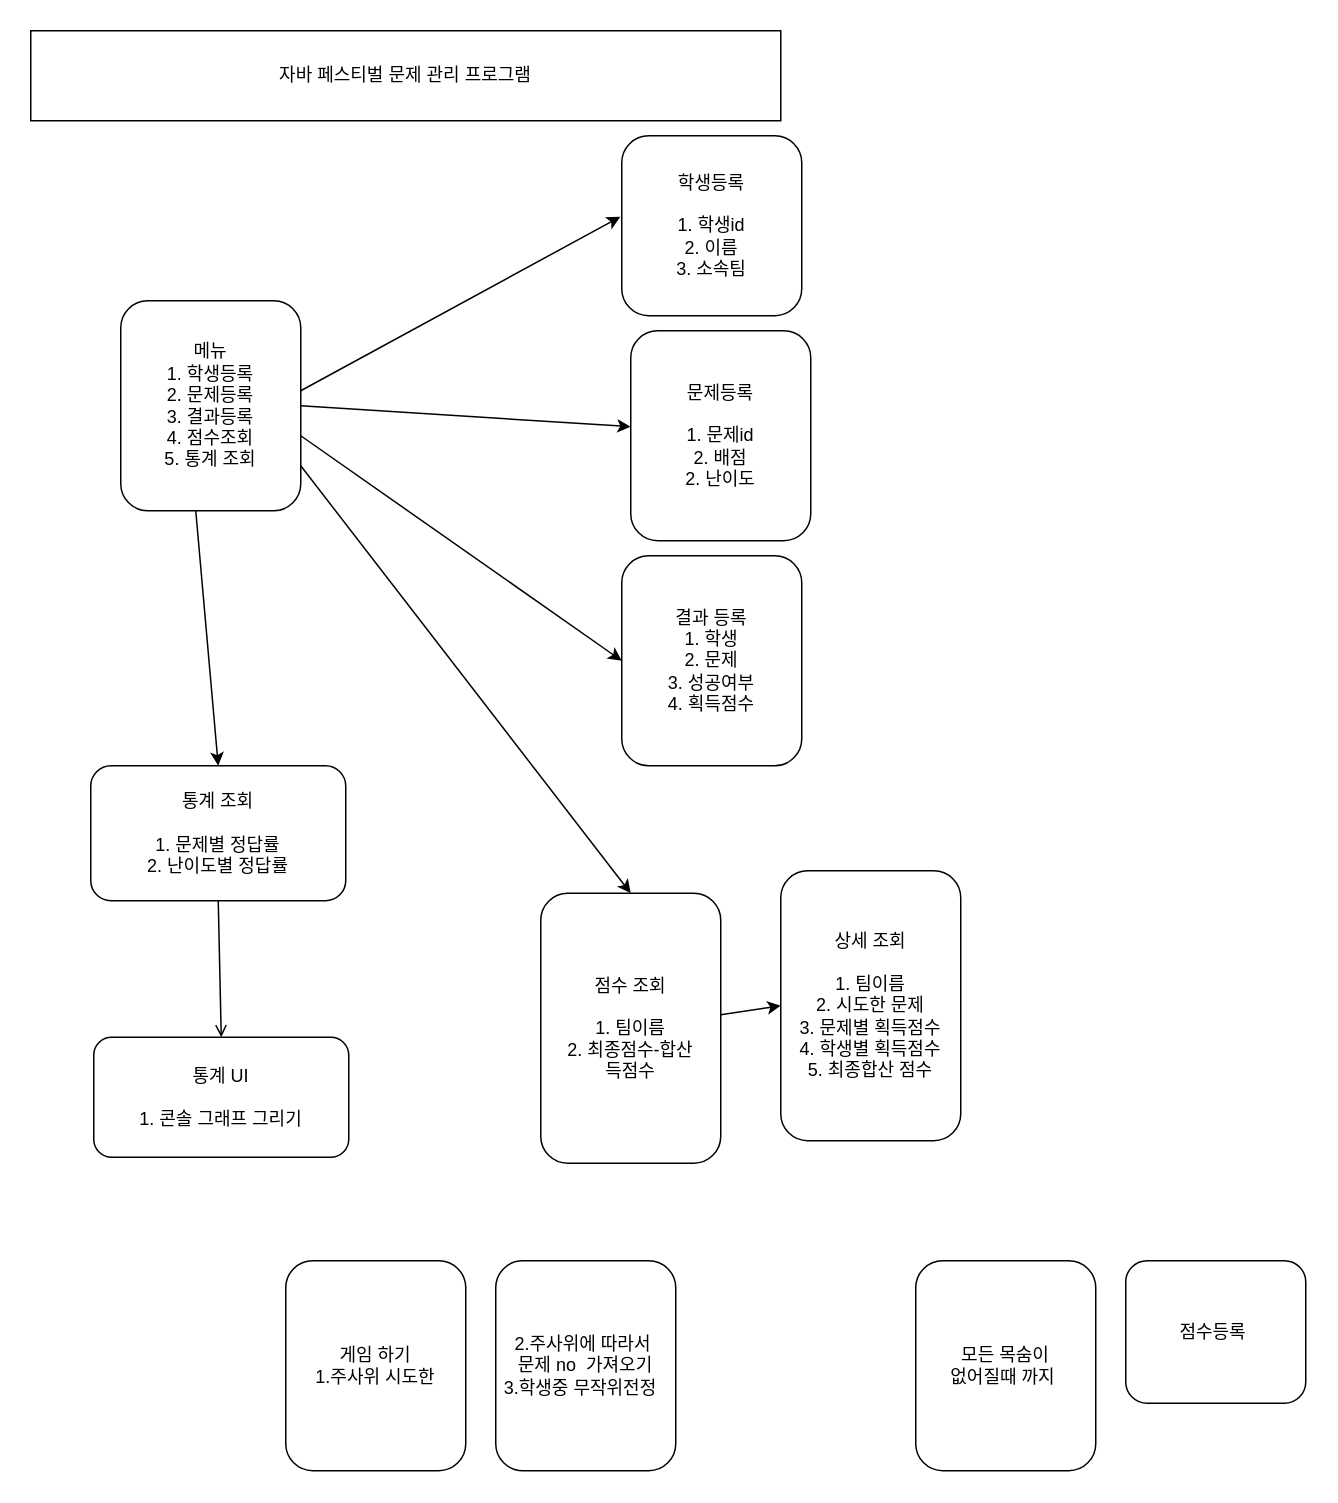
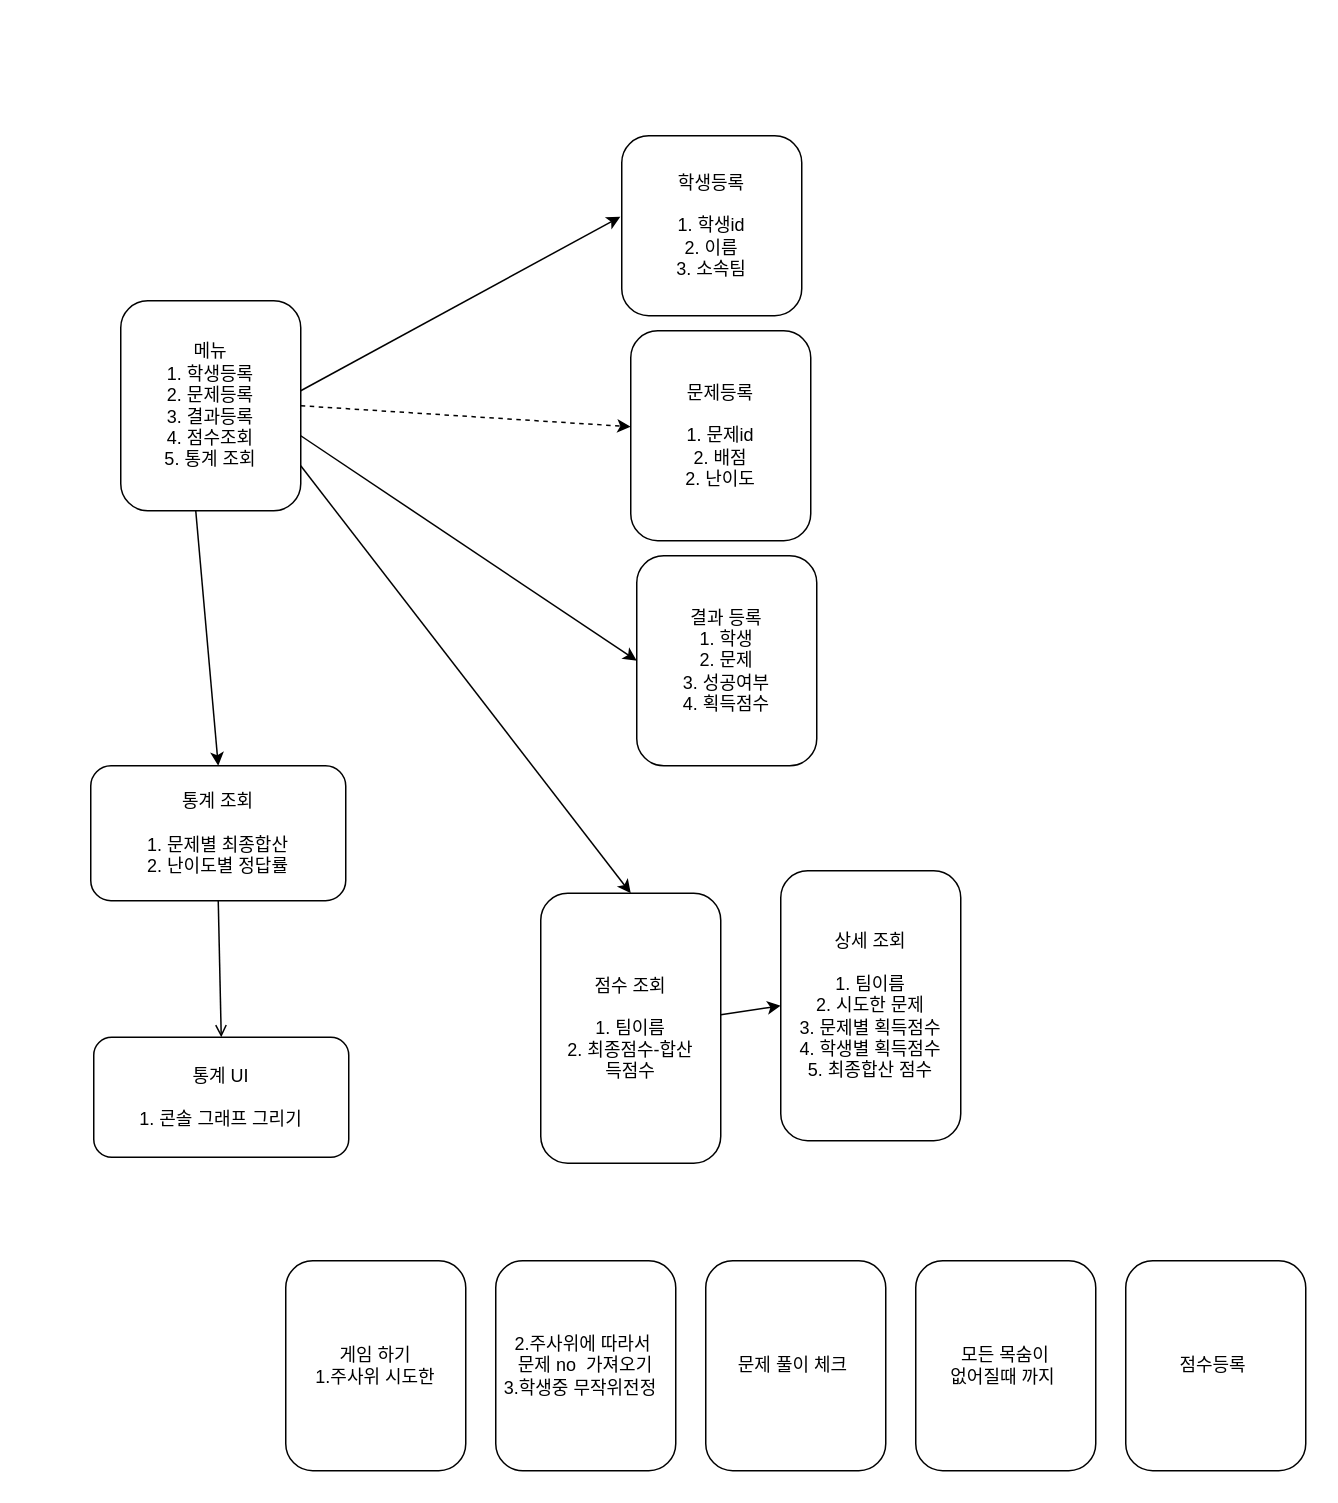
node "자바 페스티벌 문제 관리 프로그램": removed
edge "메뉴 1. 학생등록 2. 문제등록 3. 결과등록 4. 점수조회 5. 통계 조회" -> "문제등록 1. 문제id 2. 배점 2. 난이도": style solid -> dashed
node "결과 등록 1. 학생 2. 문제 3. 성공여부 4. 획득점수": moved (712, 661) -> (727, 661)
node "통계 조회 1. 문제별 정답률 2. 난이도별 정답률": label "통계 조회 1. 문제별 정답률 2. 난이도별 정답률" -> "통계 조회 1. 문제별 최종합산 2. 난이도별 정답률"
node "점수등록": size 180x143 -> 180x210
node "문제 풀이 체크": added
